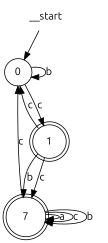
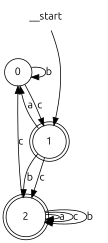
edge "__start" -> "0": now "__start" -> "1"
edge "1" -> "0": label "c" -> "a"
node "7": label "7" -> "2"
